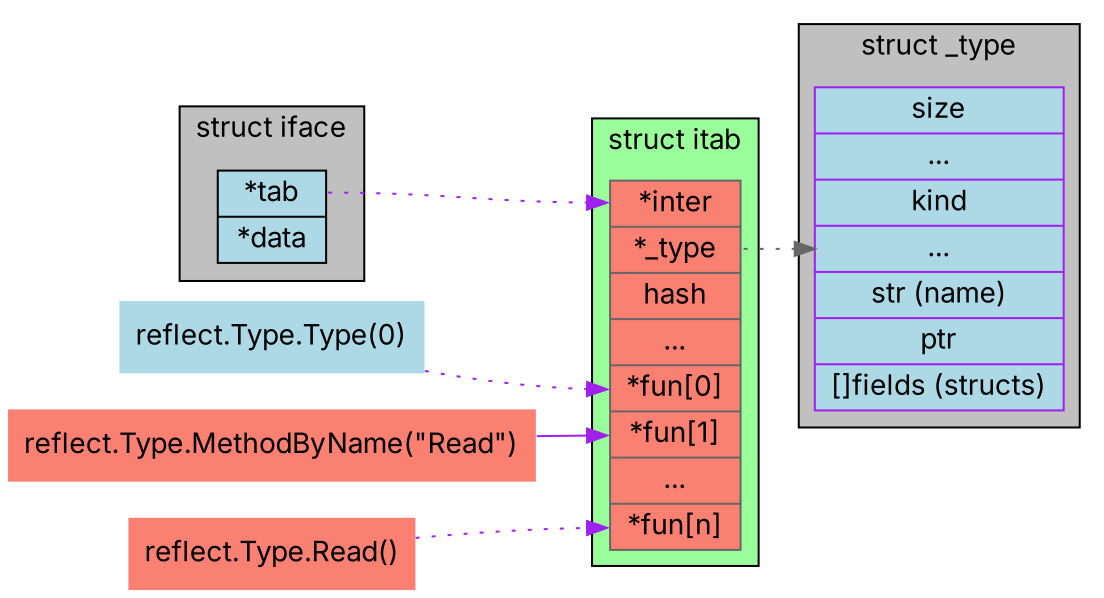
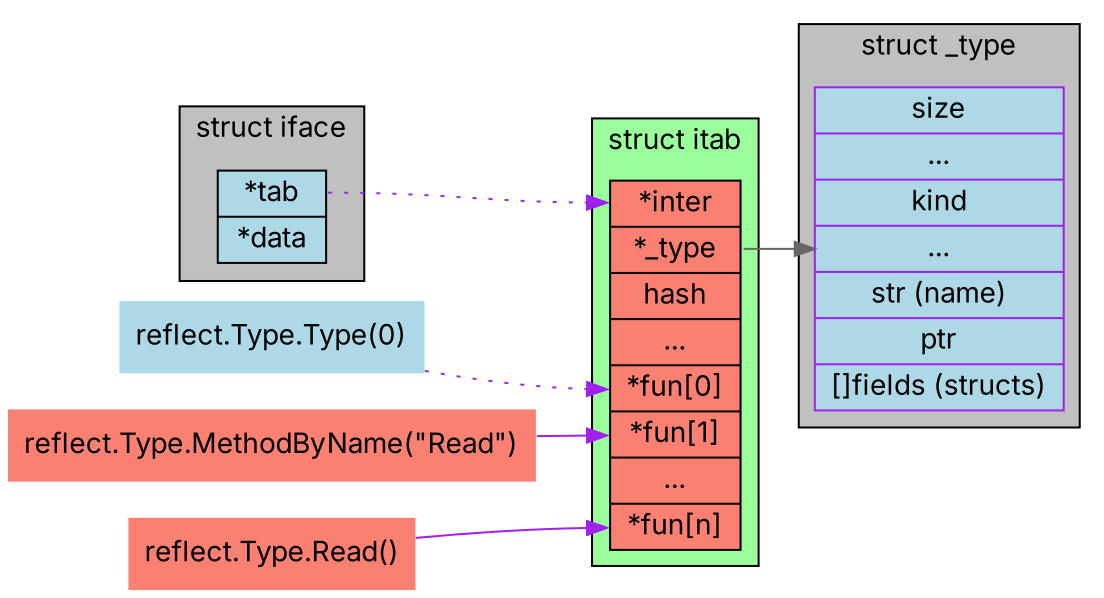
edge "*inter" -> "size": style dotted -> solid
node "*inter": color gray40 -> black
edge "reflect.Type.Read()" -> "*inter": style dotted -> solid
